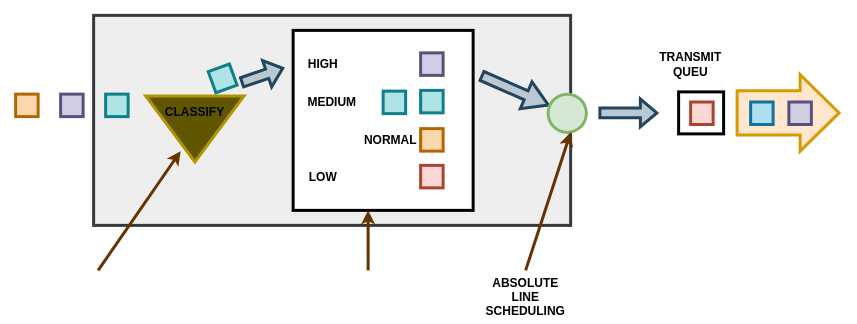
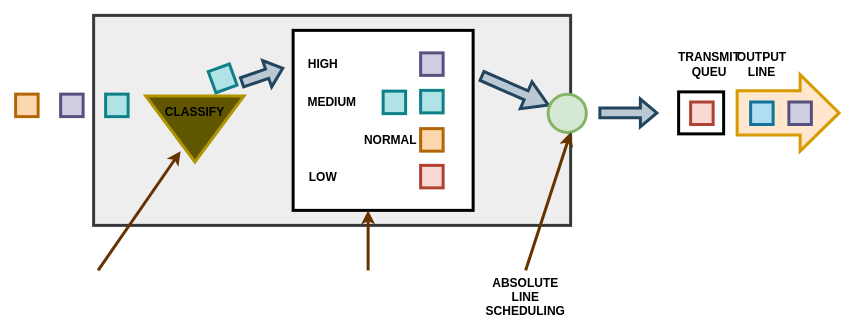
node "TRANSMIT QUEU": moved (690, 64) -> (709, 64)
node "OUTPUT LINE": added
